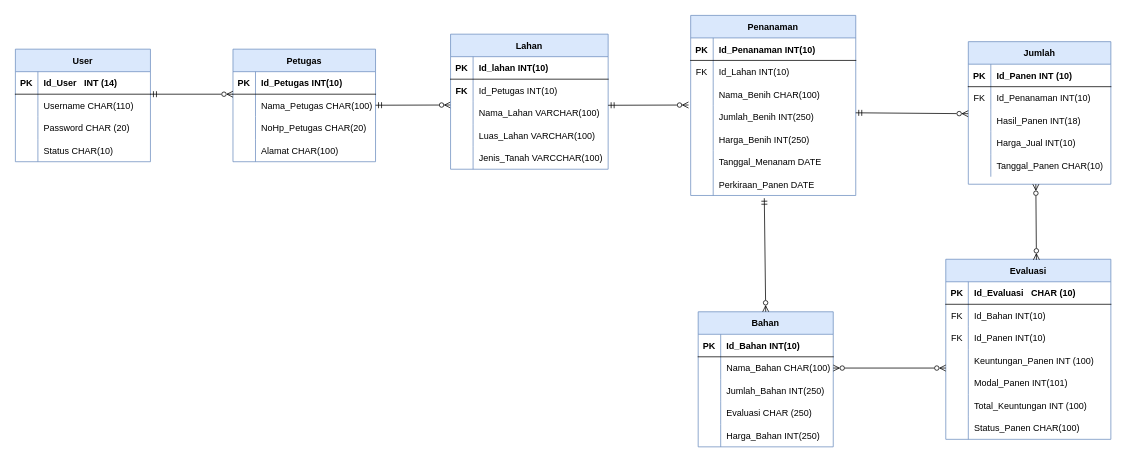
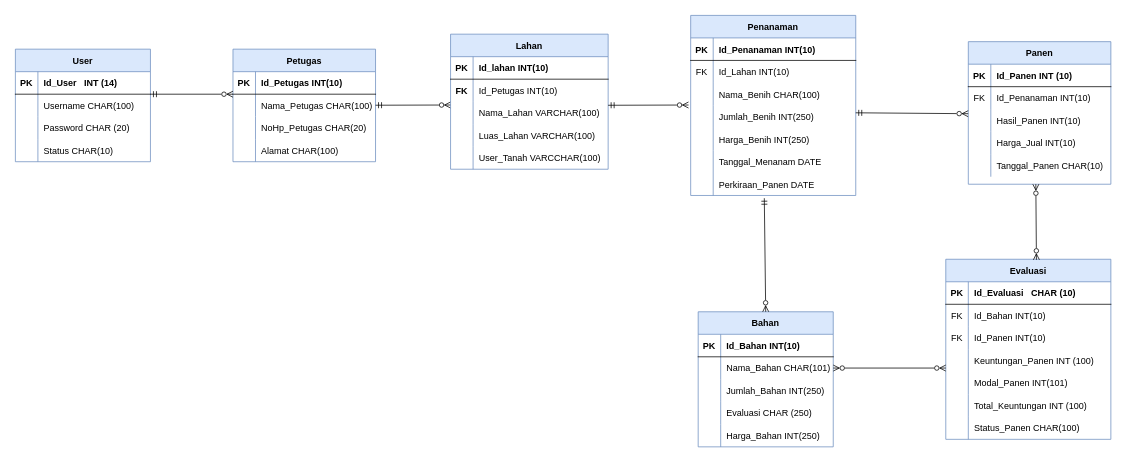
node "Jumlah": label "Jumlah" -> "Panen"
node "Username CHAR(110)": label "Username CHAR(110)" -> "Username CHAR(100)"
node "Hasil_Panen INT(18)": label "Hasil_Panen INT(18)" -> "Hasil_Panen INT(10)"
node "Jenis_Tanah VARCCHAR(100)": label "Jenis_Tanah VARCCHAR(100)" -> "User_Tanah VARCCHAR(100)"
node "Nama_Bahan CHAR(100)": label "Nama_Bahan CHAR(100)" -> "Nama_Bahan CHAR(101)"
